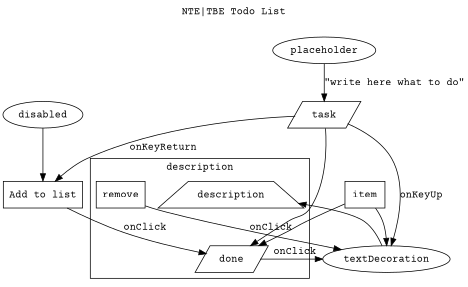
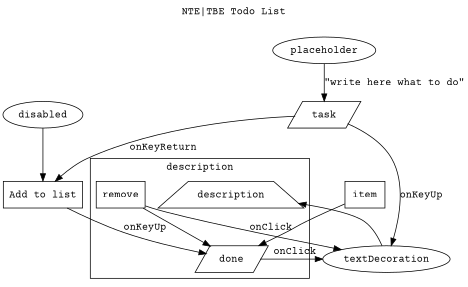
edge "task" -> "done": now "remove" -> "done"
edge "item" -> "textDecoration": removed
edge "Add to list" -> "done": label "onClick" -> "onKeyUp"
